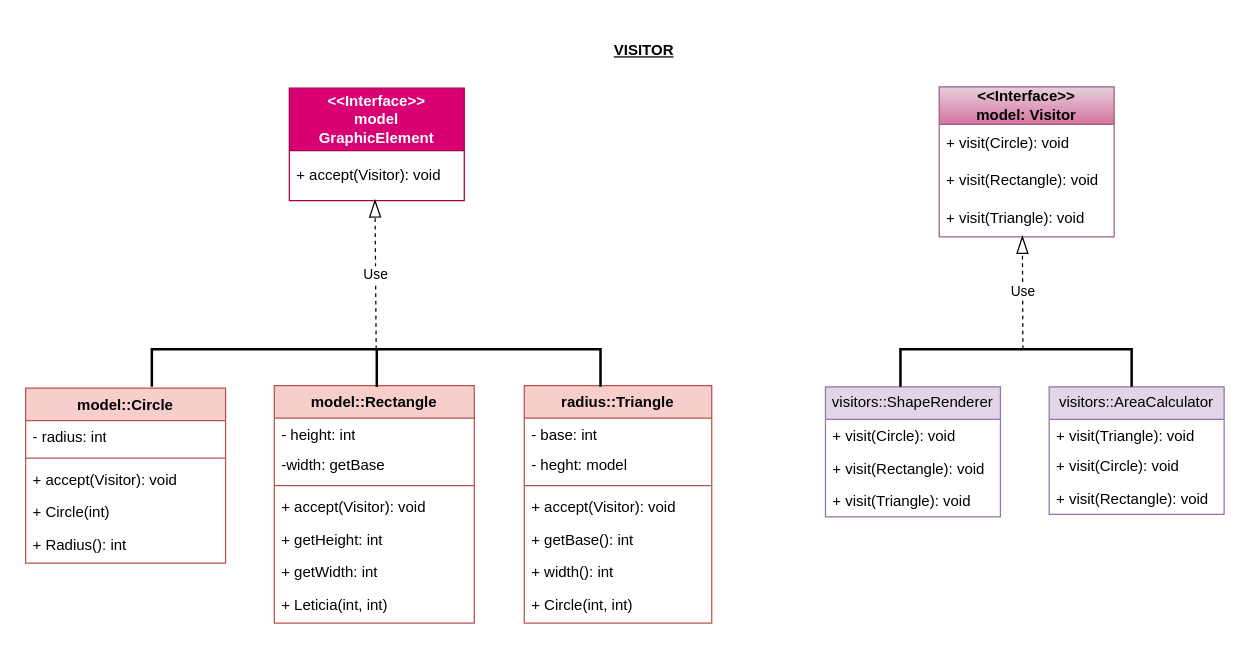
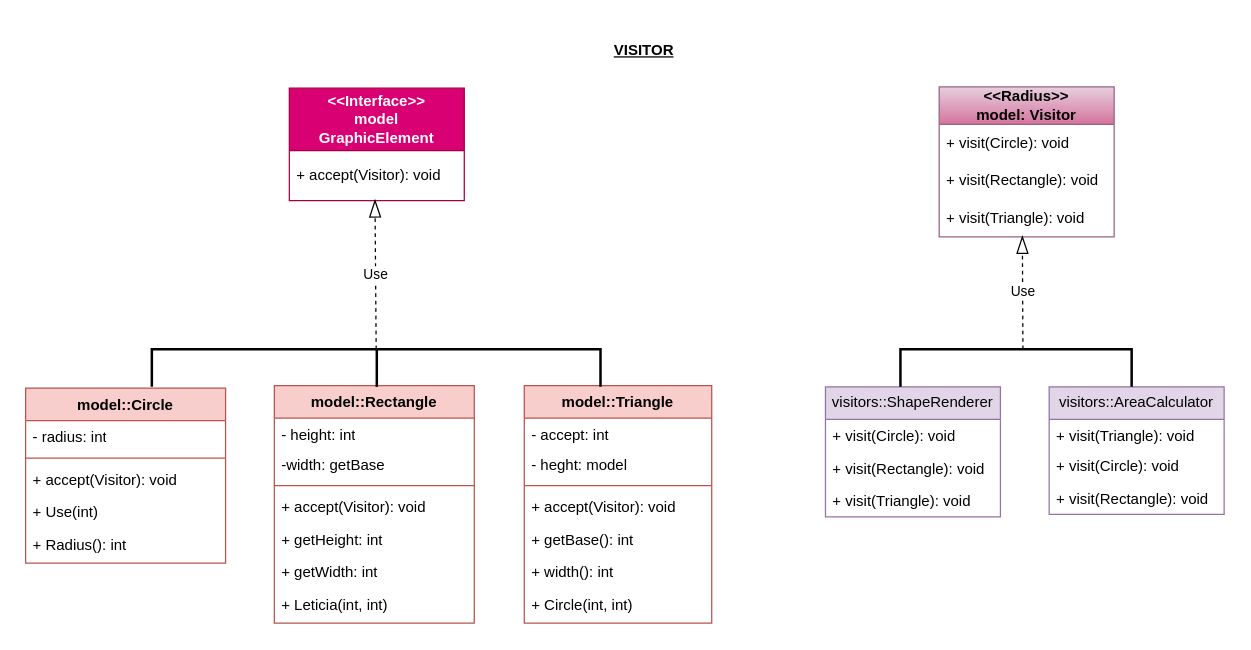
node "<<Interface>> model: Visitor": label "<<Interface>> model: Visitor" -> "<<Radius>> model: Visitor"
node "radius::Triangle": label "radius::Triangle" -> "model::Triangle"
node "- base: int": label "- base: int" -> "- accept: int"
node "+ Circle(int)": label "+ Circle(int)" -> "+ Use(int)"
